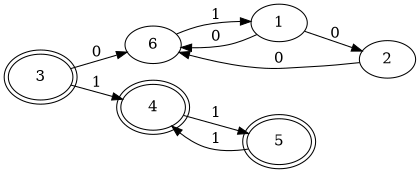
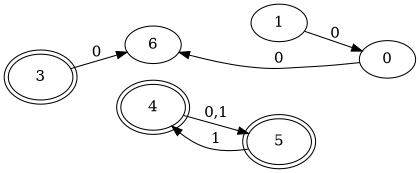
edge "6" -> "1": removed, label "1"
edge "1" -> "6": removed, label "0"
node "2": label "2" -> "0"
edge "3" -> "4": removed, label "1"
edge "4" -> "5": label "1" -> "0,1"
